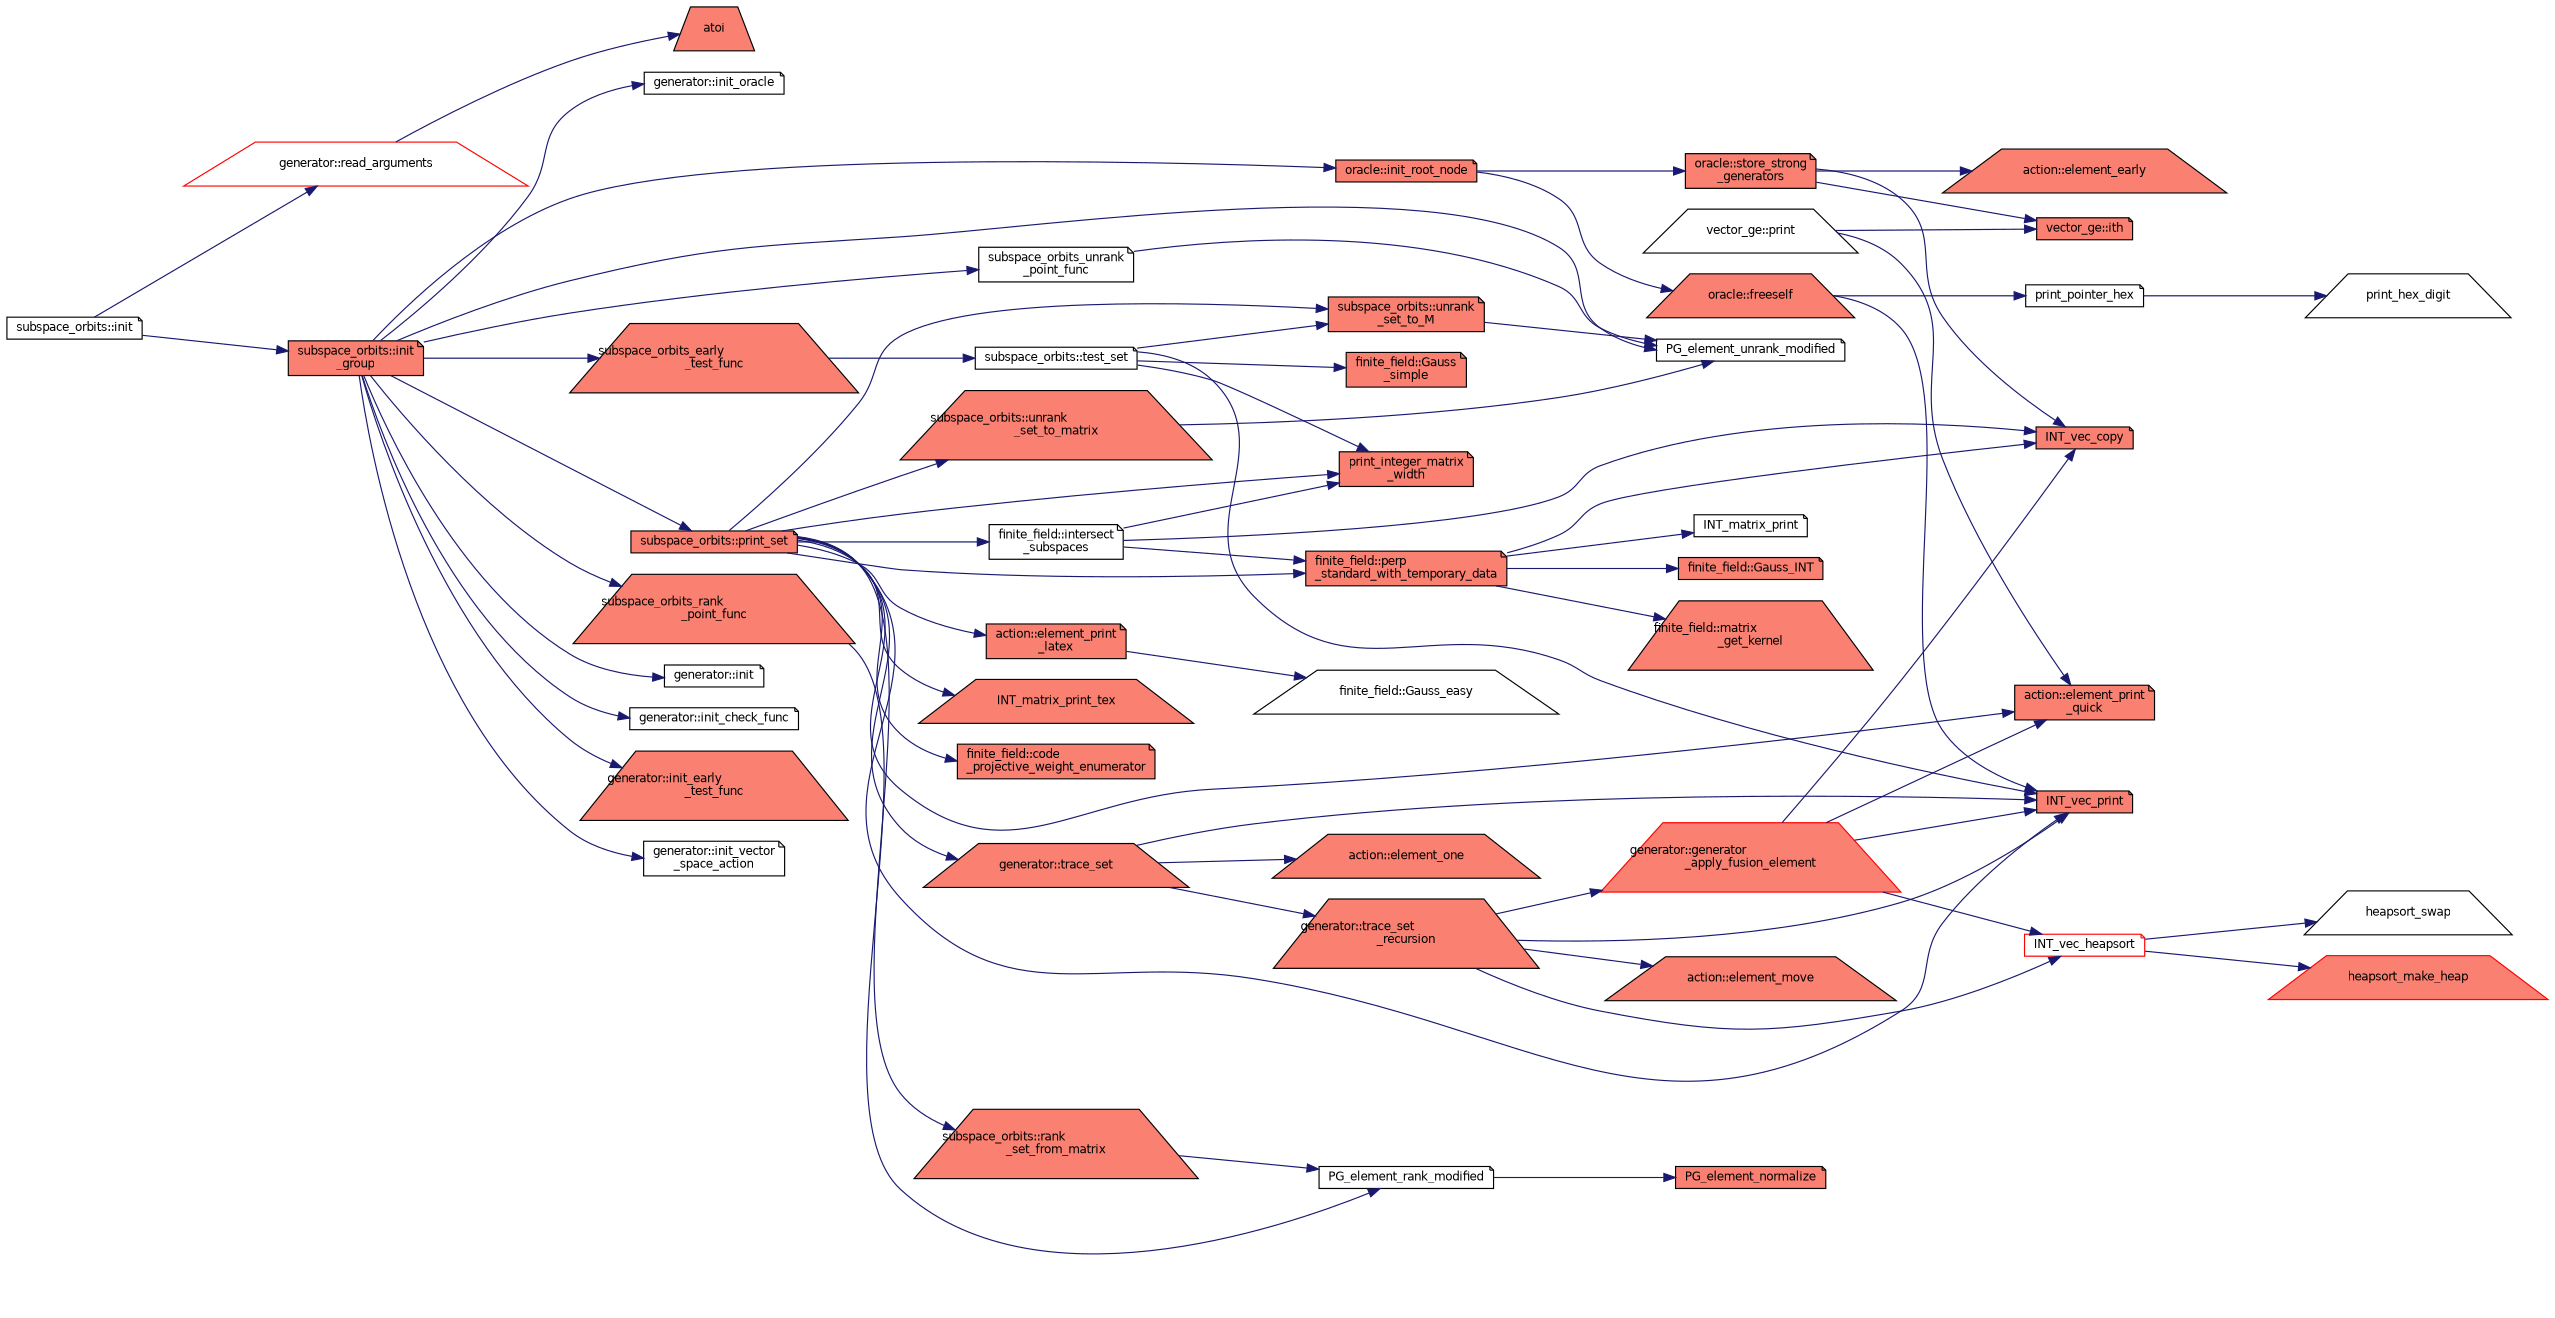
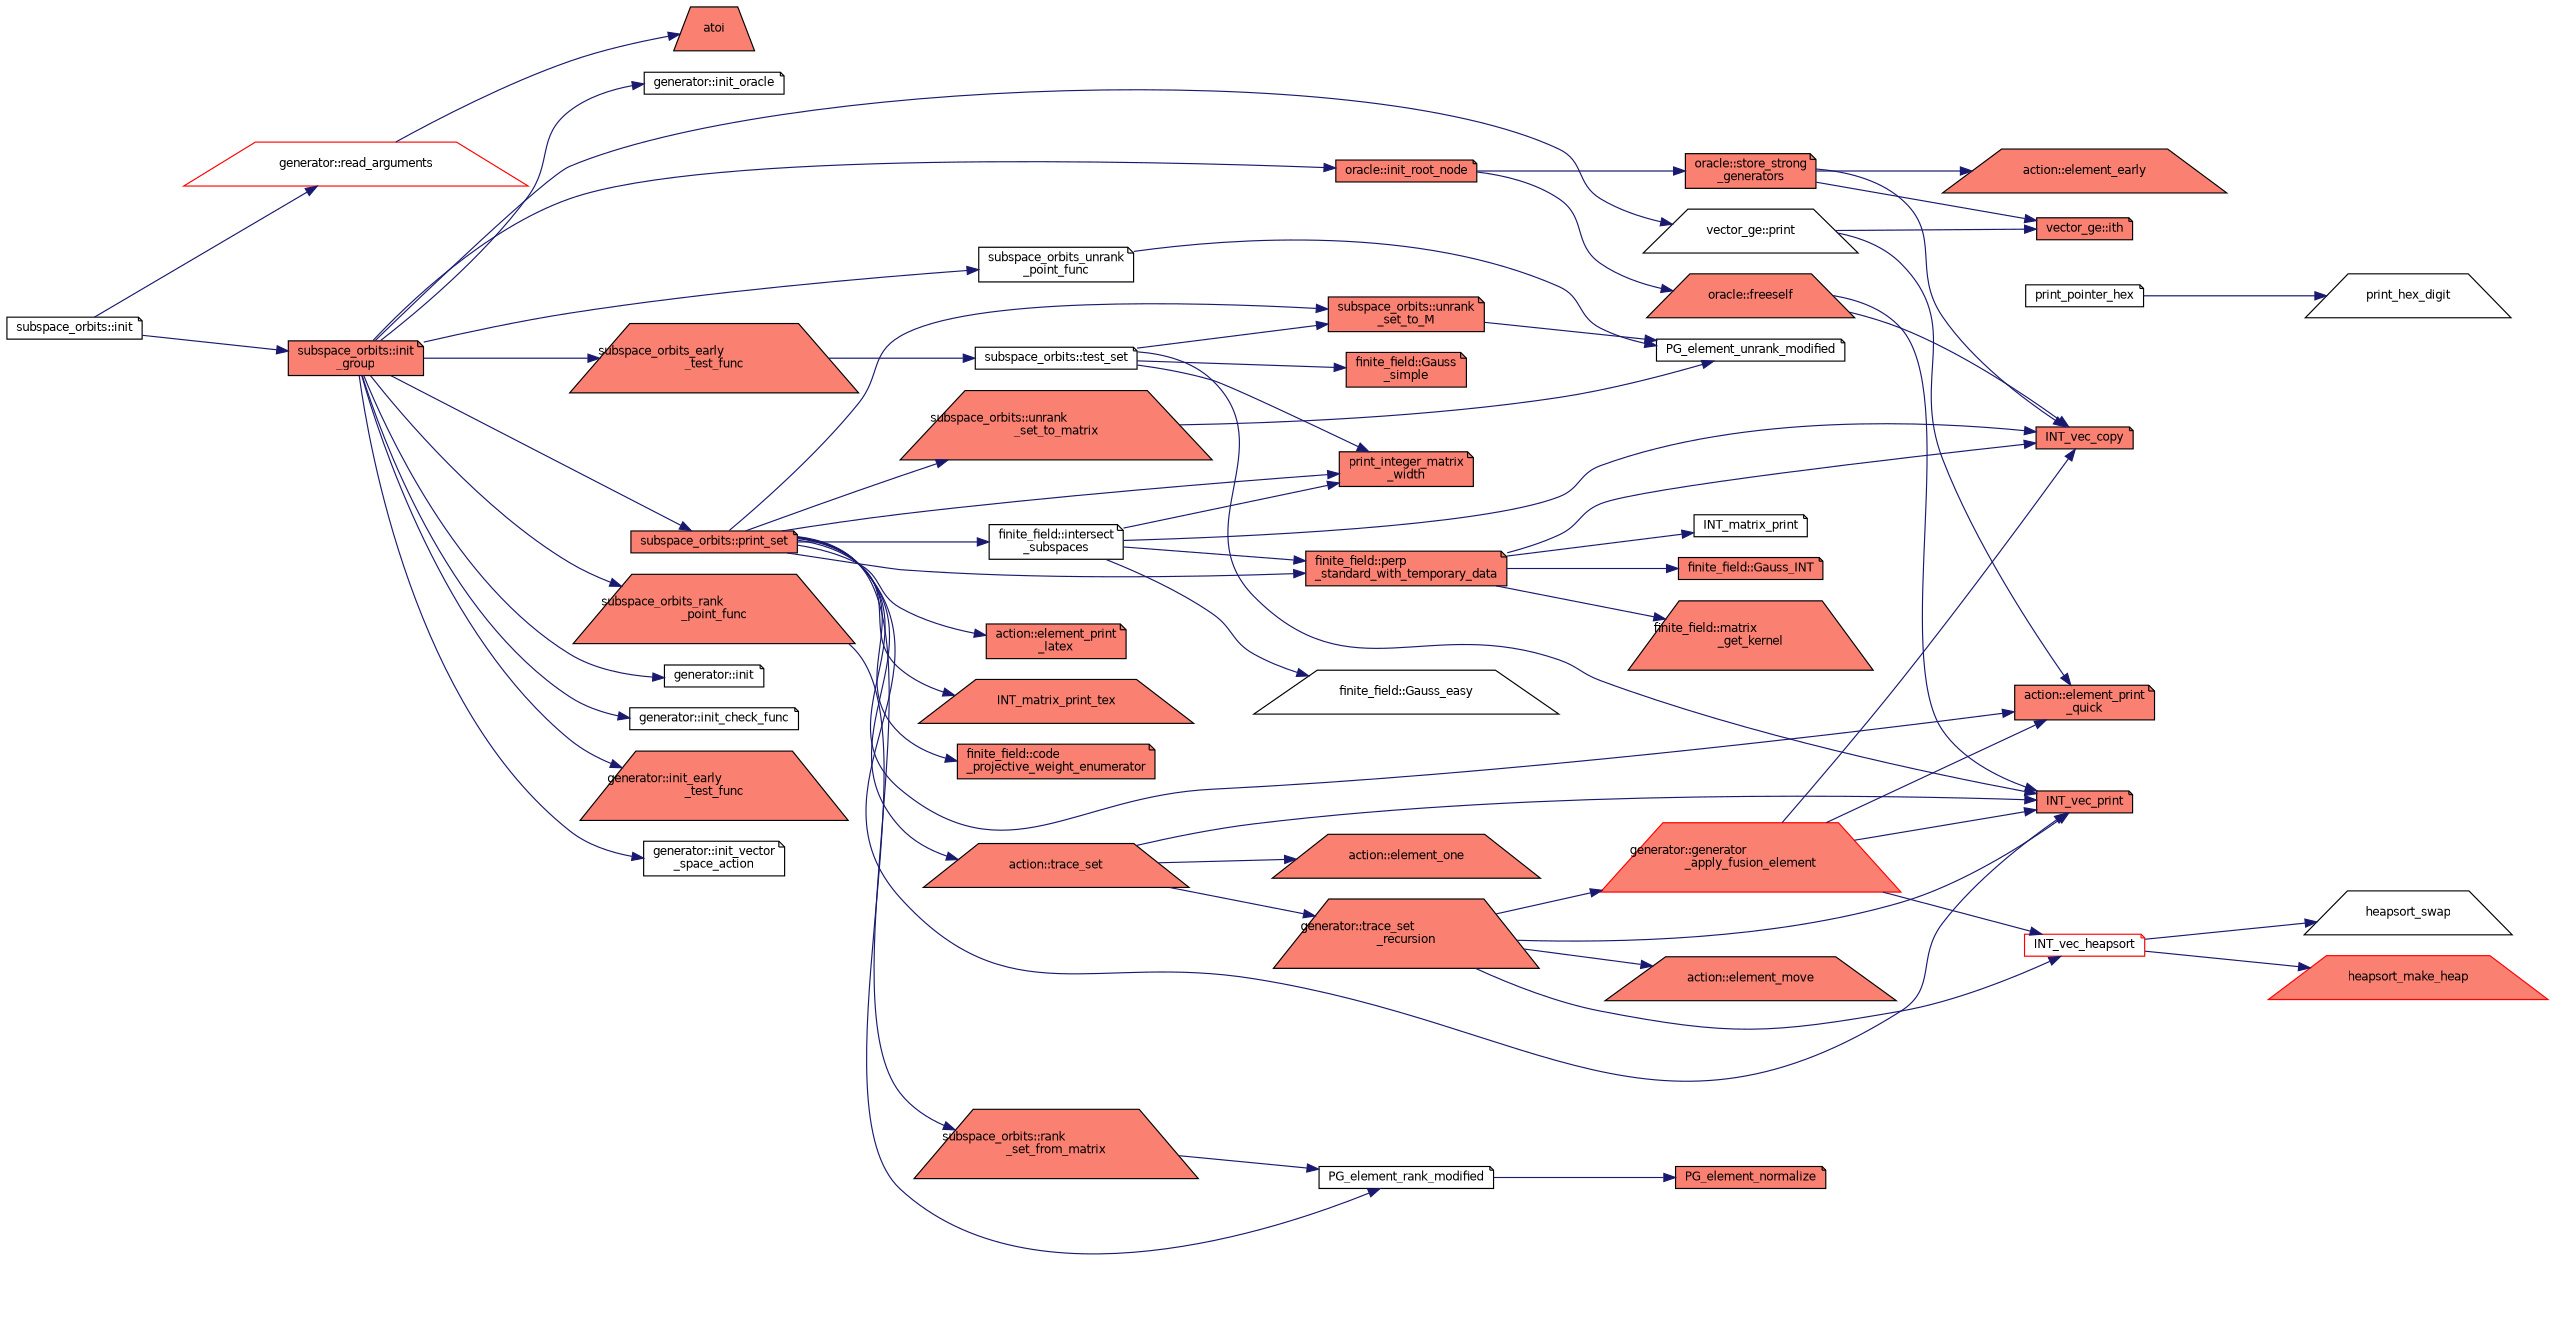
edge "subspace_orbits::init _group" -> "PG_element_unrank_modified": now "subspace_orbits::init _group" -> "vector_ge::print"
edge "oracle::freeself" -> "print_pointer_hex": now "oracle::freeself" -> "INT_vec_copy"
edge "action::element_print _latex" -> "finite_field::Gauss_easy": now "finite_field::intersect _subspaces" -> "finite_field::Gauss_easy"
node "generator::trace_set": label "generator::trace_set" -> "action::trace_set"
